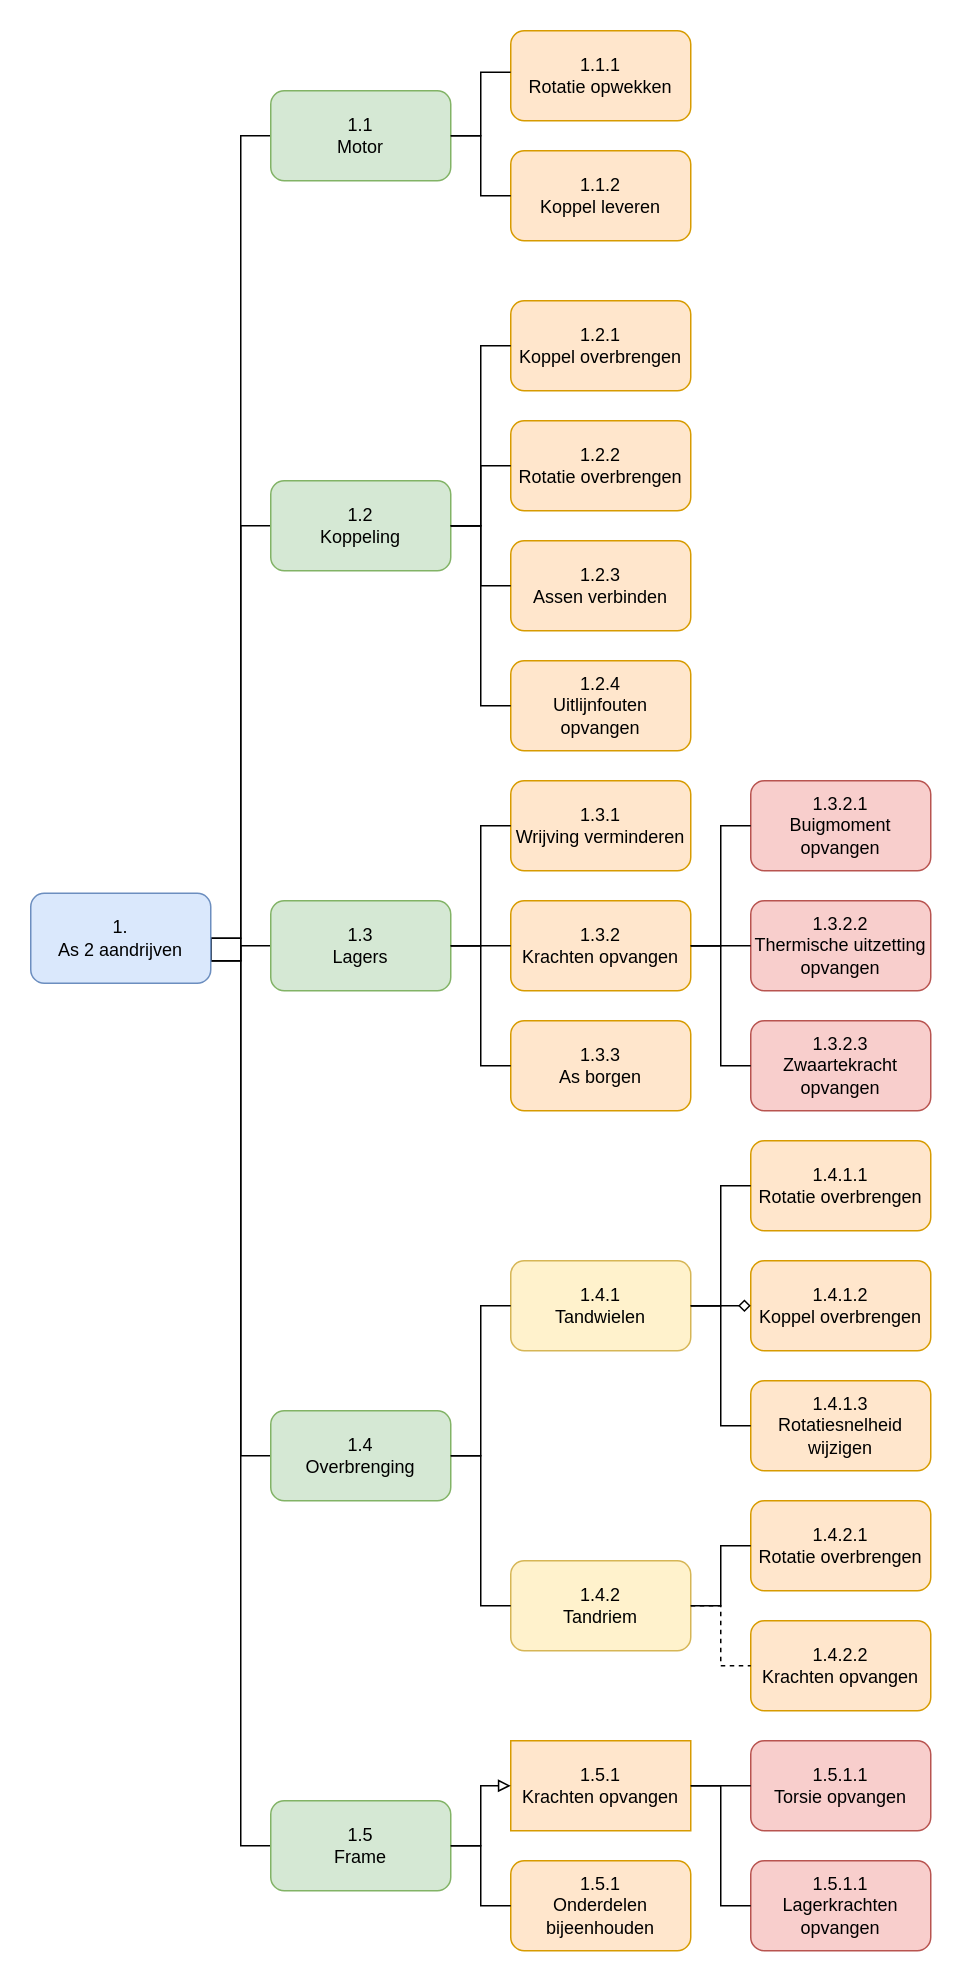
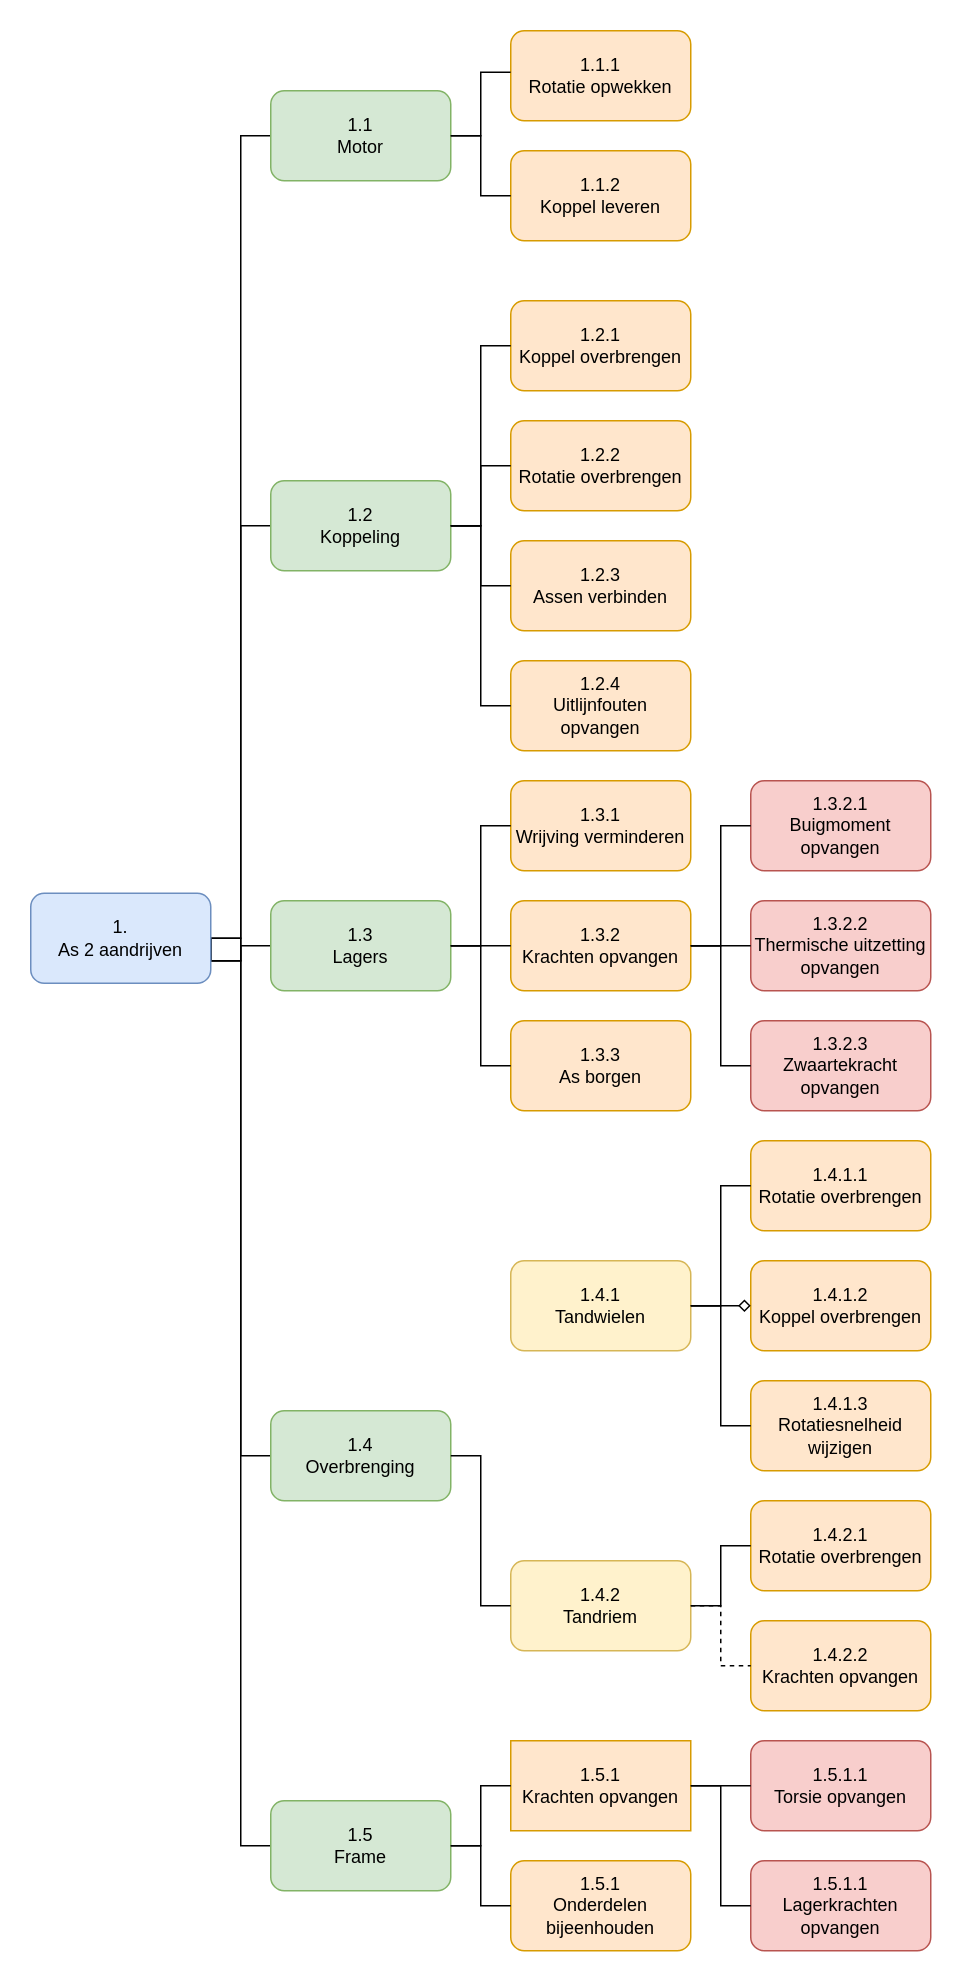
edge "1.4.1 Tandwielen" -- "1.4 Overbrenging": removed
edge "1.5 Frame" -> "1.5.1 Krachten opvangen": arrowhead block -> none
